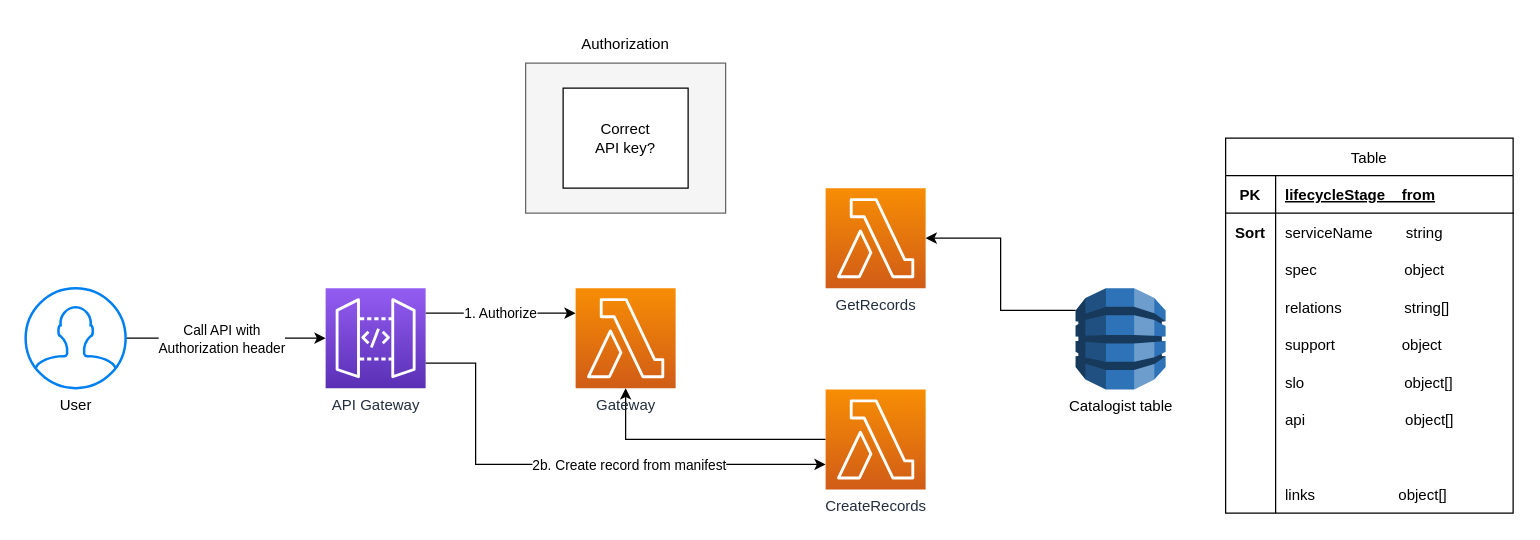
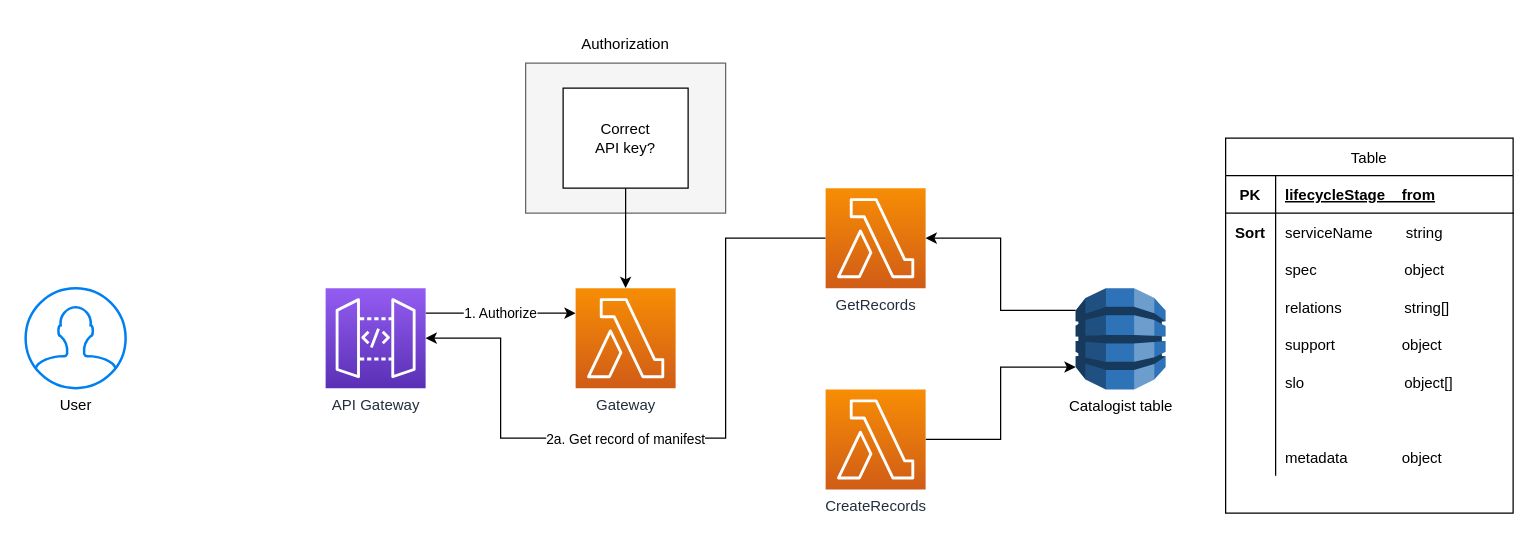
edge "Correct API key?" -> "Gateway": added
edge "GetRecords" -> "API Gateway": added, label "2a. Get record of manifest"
edge "User" -> "API Gateway": removed, label "Call API with Authorization header"
node "api object[]": removed
edge "CreateRecords" -> "Gateway": now "CreateRecords" -> "Catalogist table"
node "metadata object": added
edge "API Gateway" -> "CreateRecords": removed, label "2b. Create record from manifest"
node "links object[]": removed
